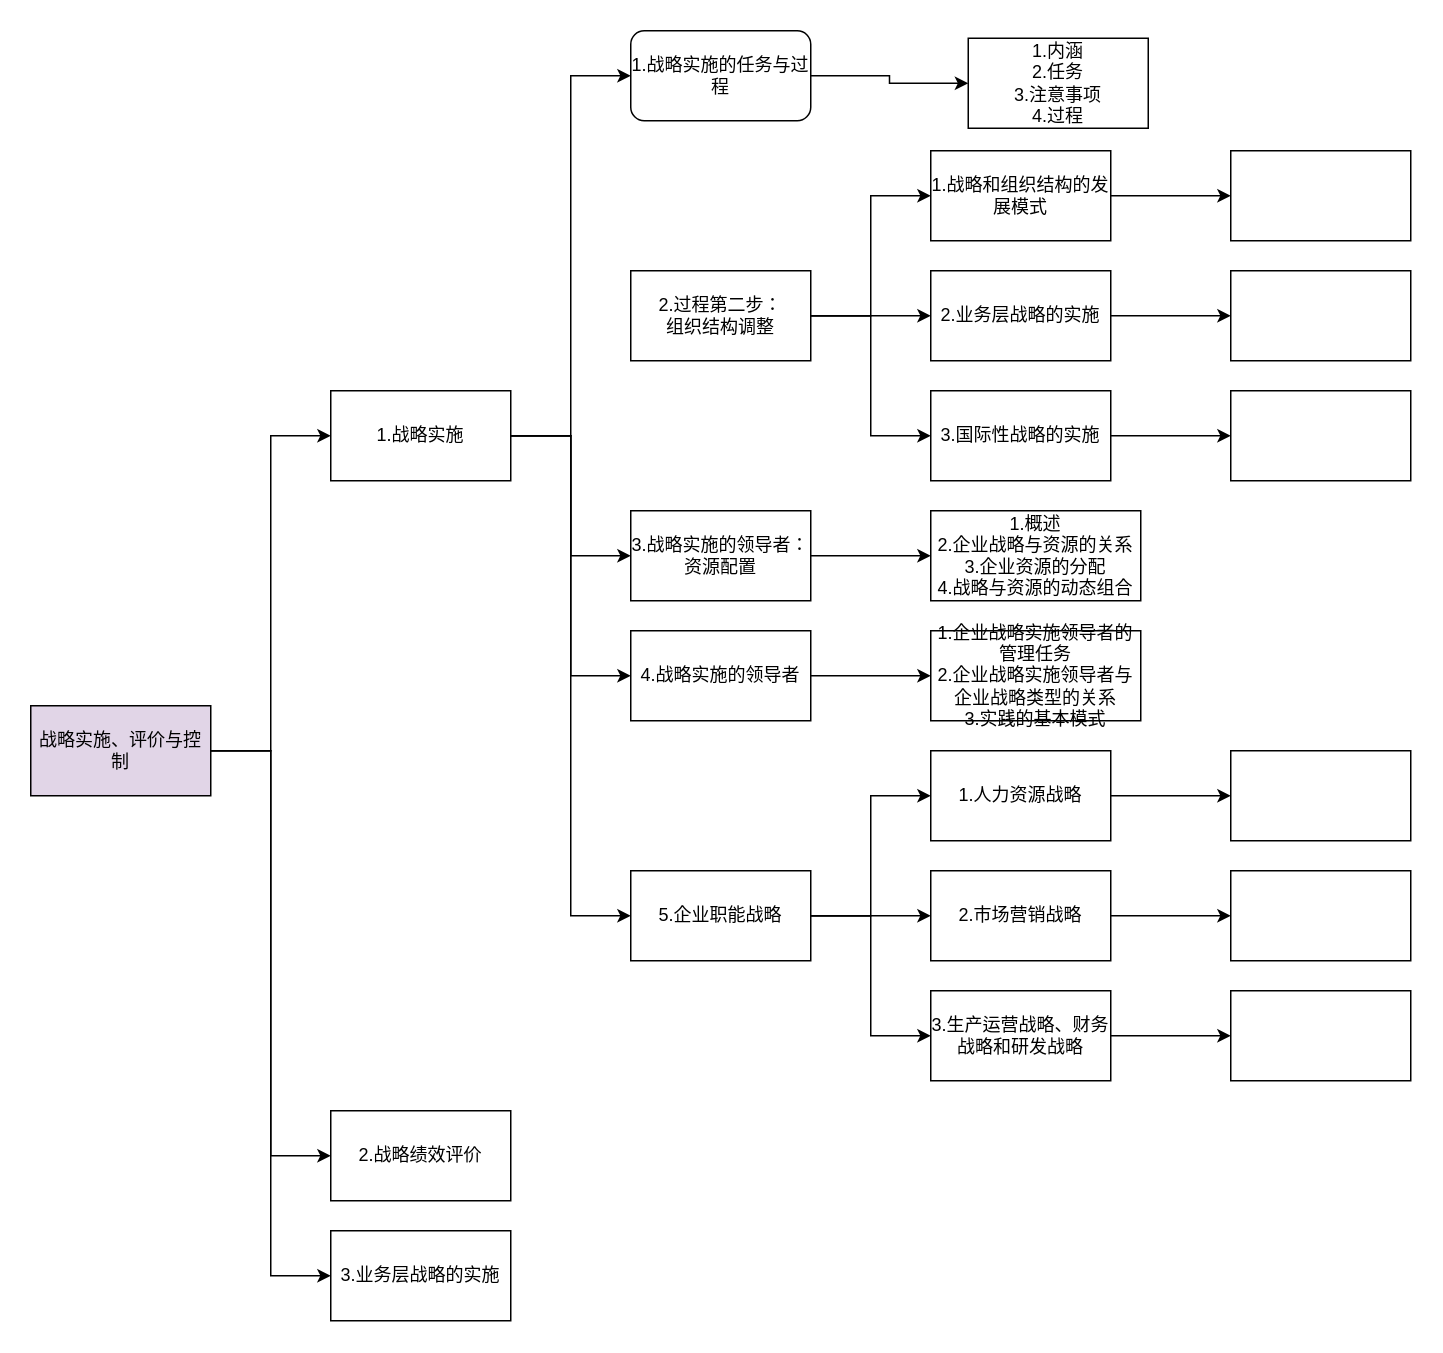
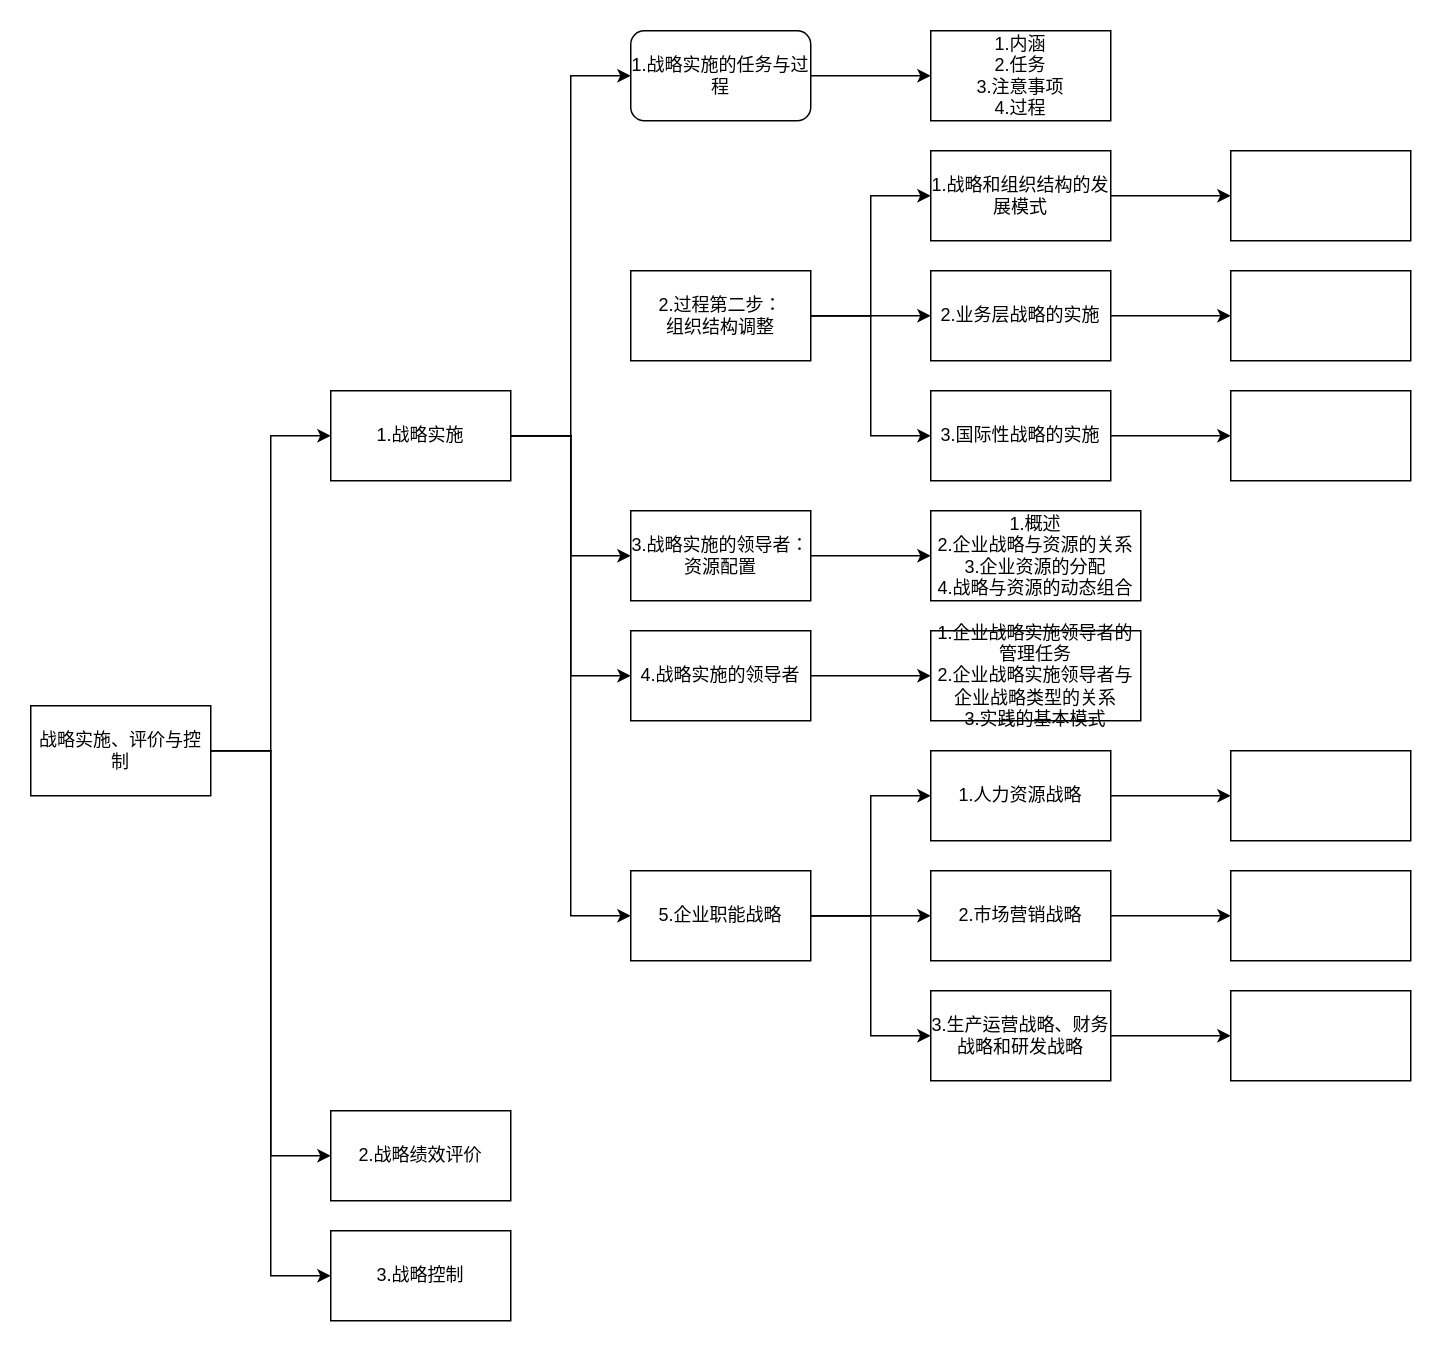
node "1.内涵 2.任务 3.注意事项 4.过程": moved (1058, 83) -> (1021, 76)
node "战略实施、评价与控制": fillcolor #e1d5e7 -> #ffffff
node "3.业务层战略的实施": label "3.业务层战略的实施" -> "3.战略控制"
